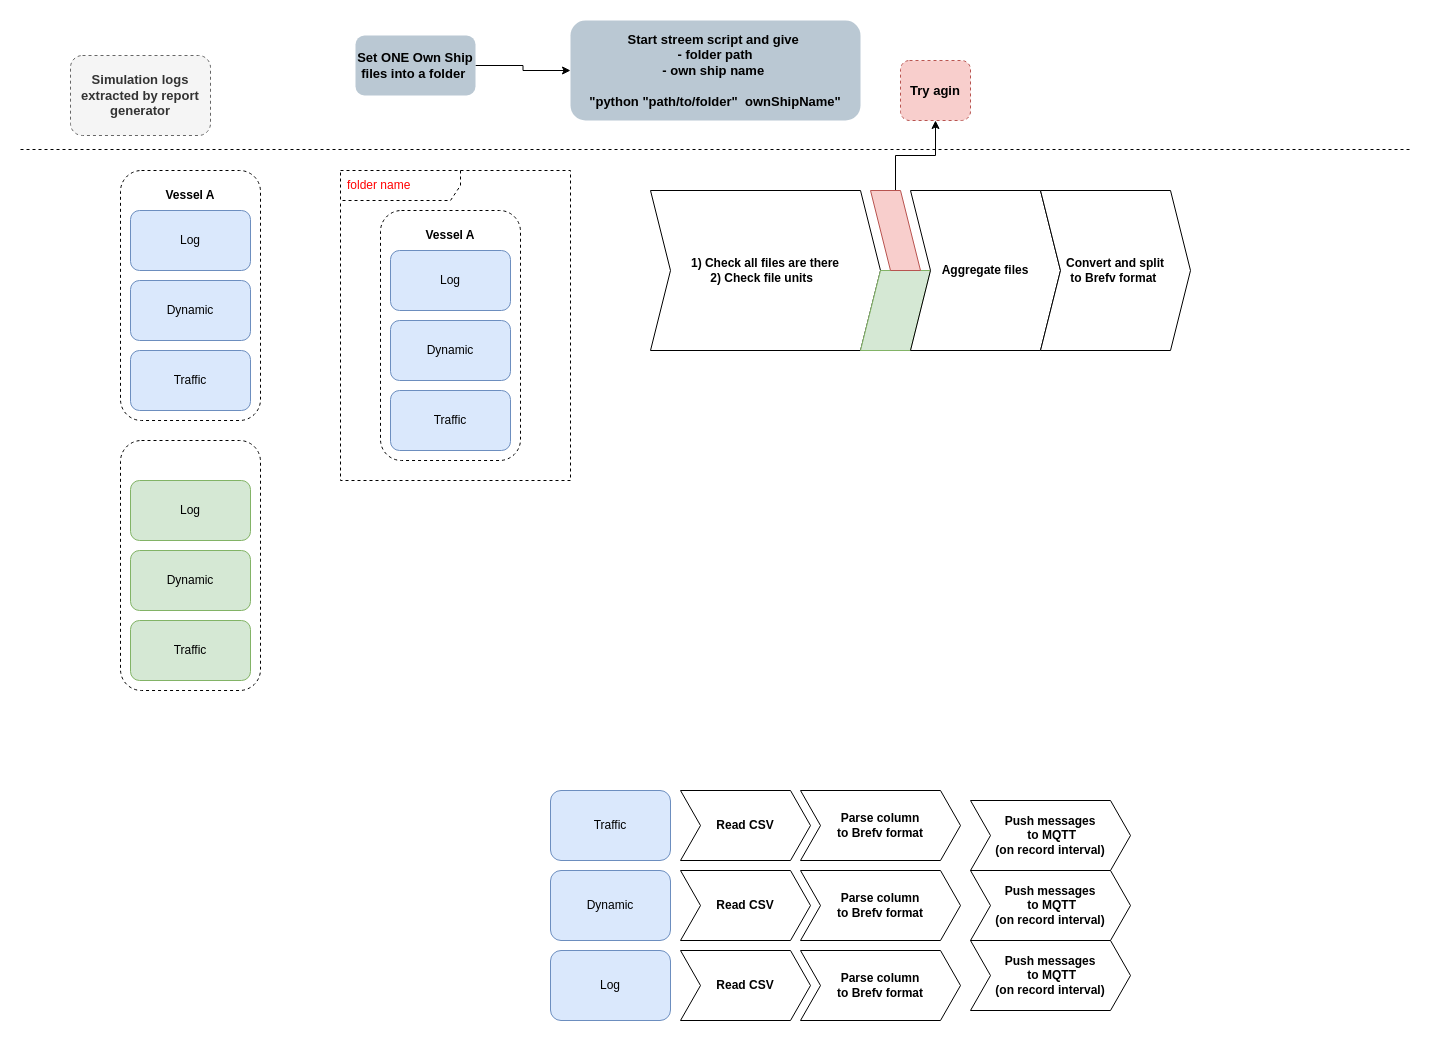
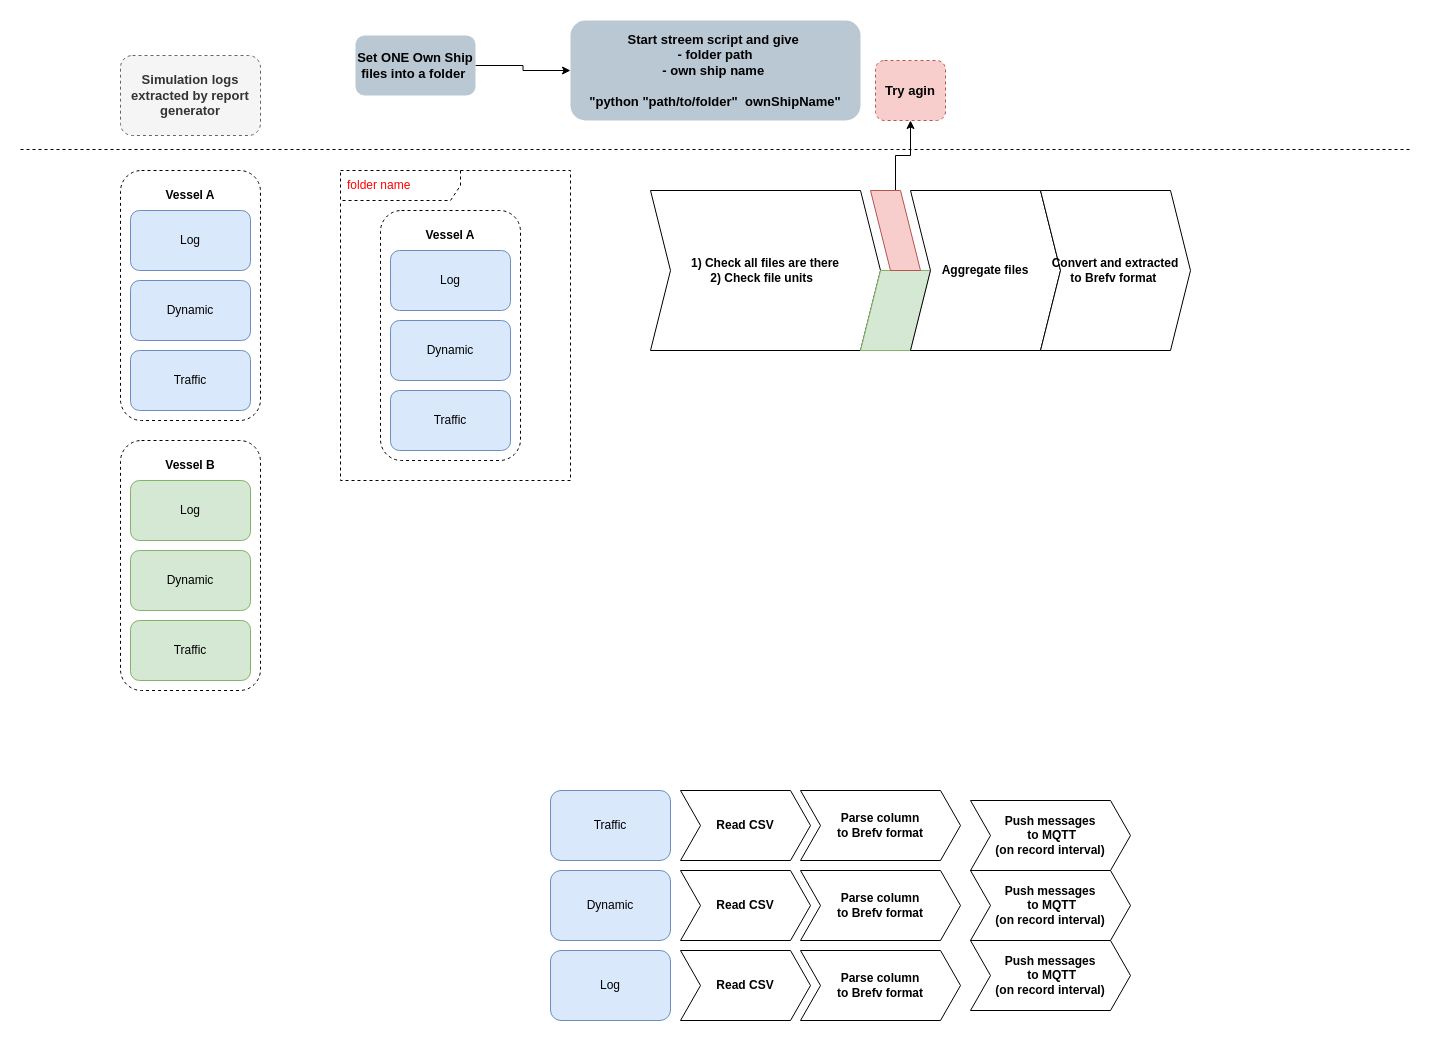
node "Try agin": moved (936, 91) -> (911, 91)
node "Simulation logs extracted by report generator": moved (141, 96) -> (191, 96)
node "Convert and split to Brefv format": label "Convert and split to Brefv format" -> "Convert and extracted to Brefv format"
node "Vessel B": added
